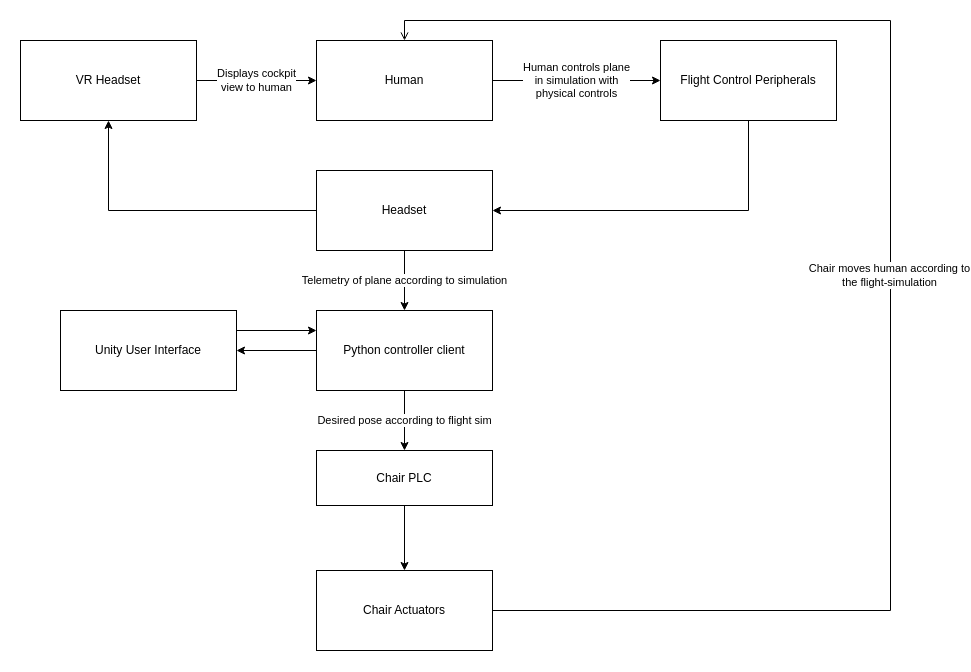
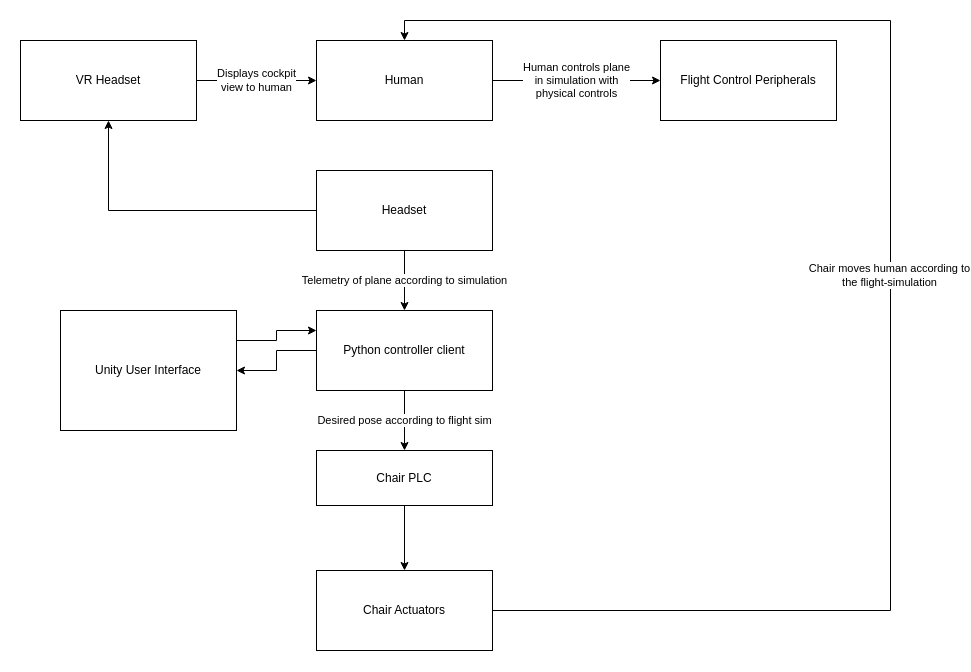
edge "Chair Actuators" -> "Human": arrowhead open -> classic
edge "Flight Control Peripherals" -> "Headset": removed
node "Unity User Interface": size 176x80 -> 176x120
